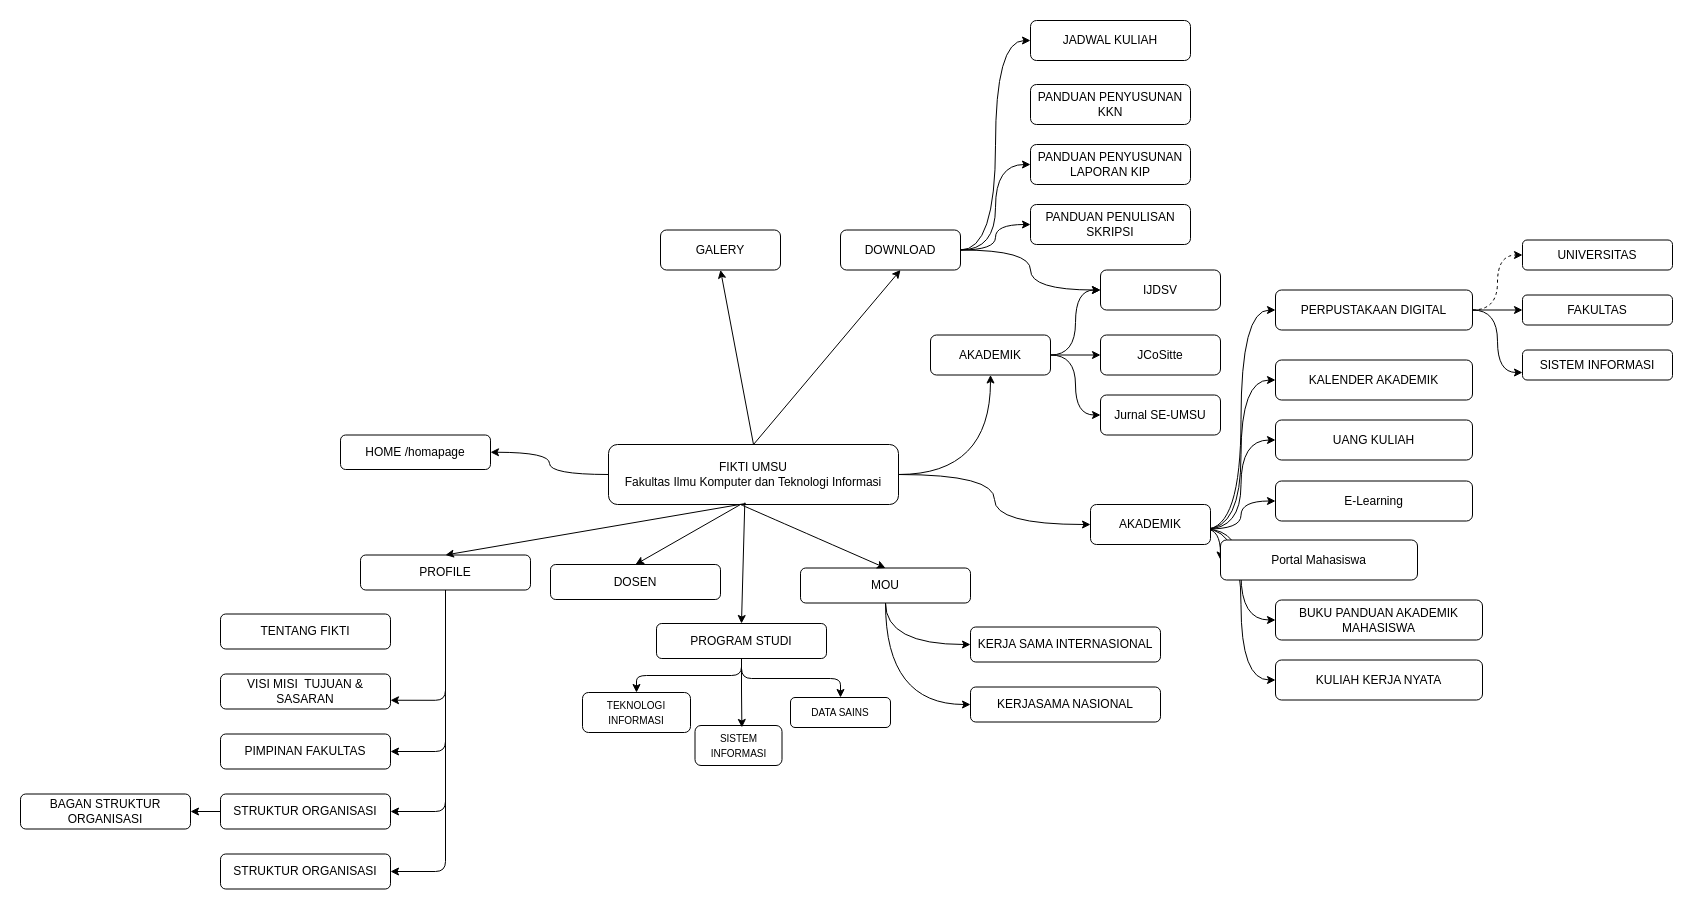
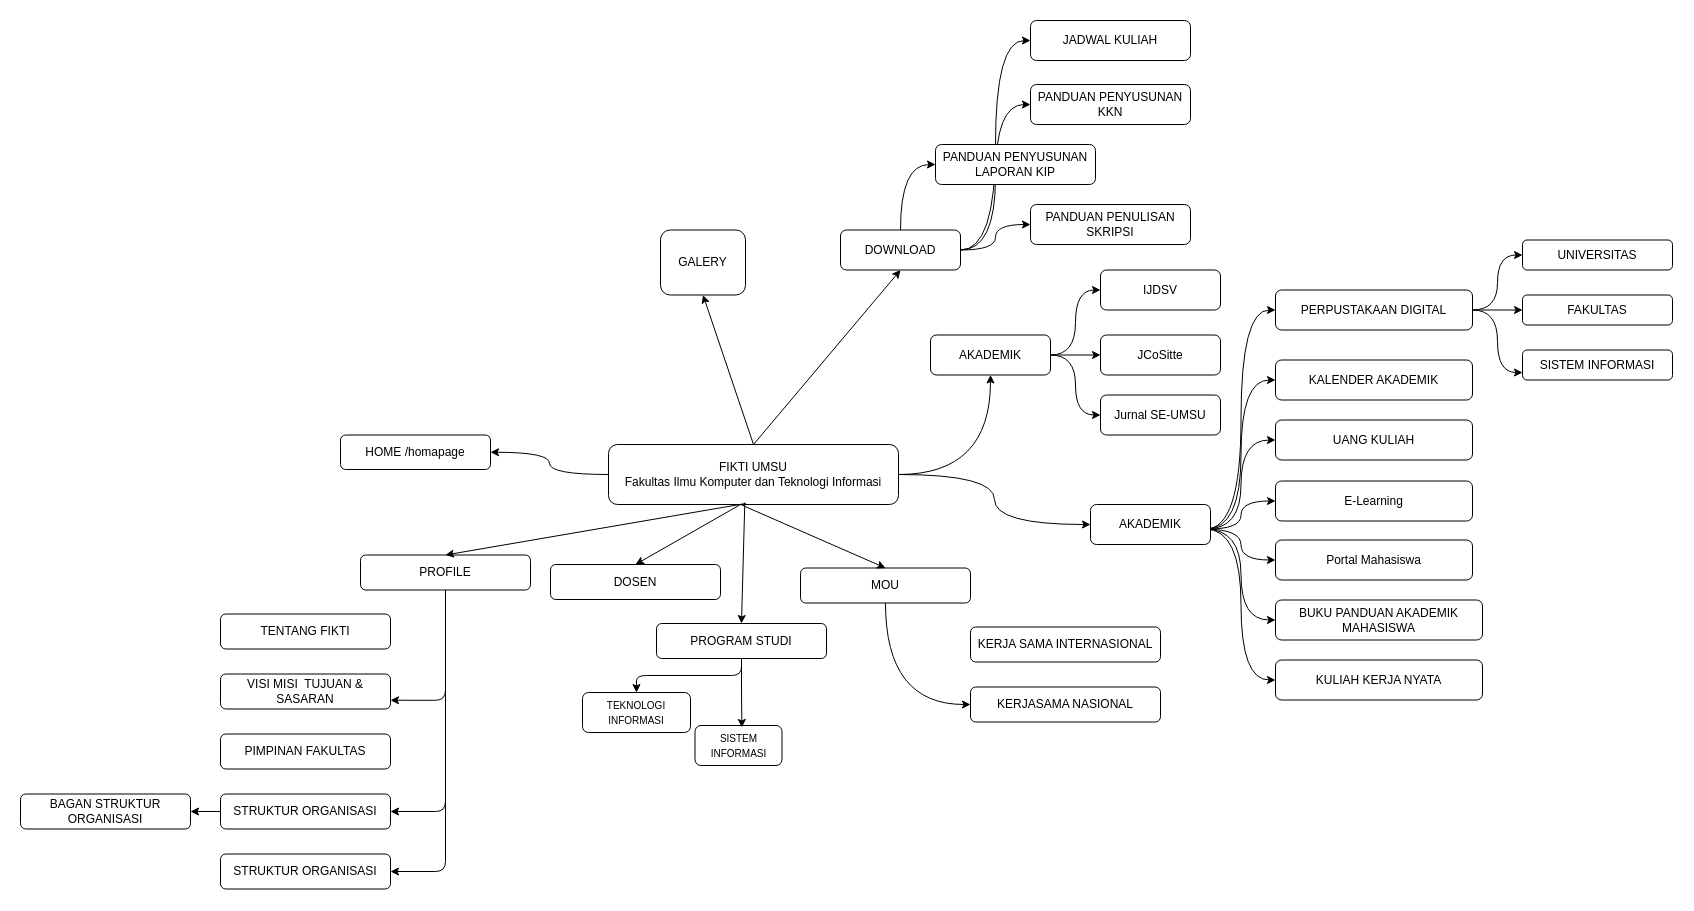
node "PANDUAN PENYUSUNAN LAPORAN KIP": moved (1111, 165) -> (1016, 165)
node "GALERY": size 120x40 -> 85x65
edge "DOWNLOAD" -> "IJDSV": now "DOWNLOAD" -> "PANDUAN PENYUSUNAN KKN"
edge "PERPUSTAKAAN DIGITAL" -> "UNIVERSITAS": style dashed -> solid
node "Portal Mahasiswa": moved (1319, 560) -> (1374, 560)
edge "MOU" -> "KERJA SAMA INTERNASIONAL": removed
edge "PROGRAM STUDI" -> "DATA SAINS": removed
node "DATA SAINS": removed
edge "PROFILE" -> "PIMPINAN FAKULTAS": removed
